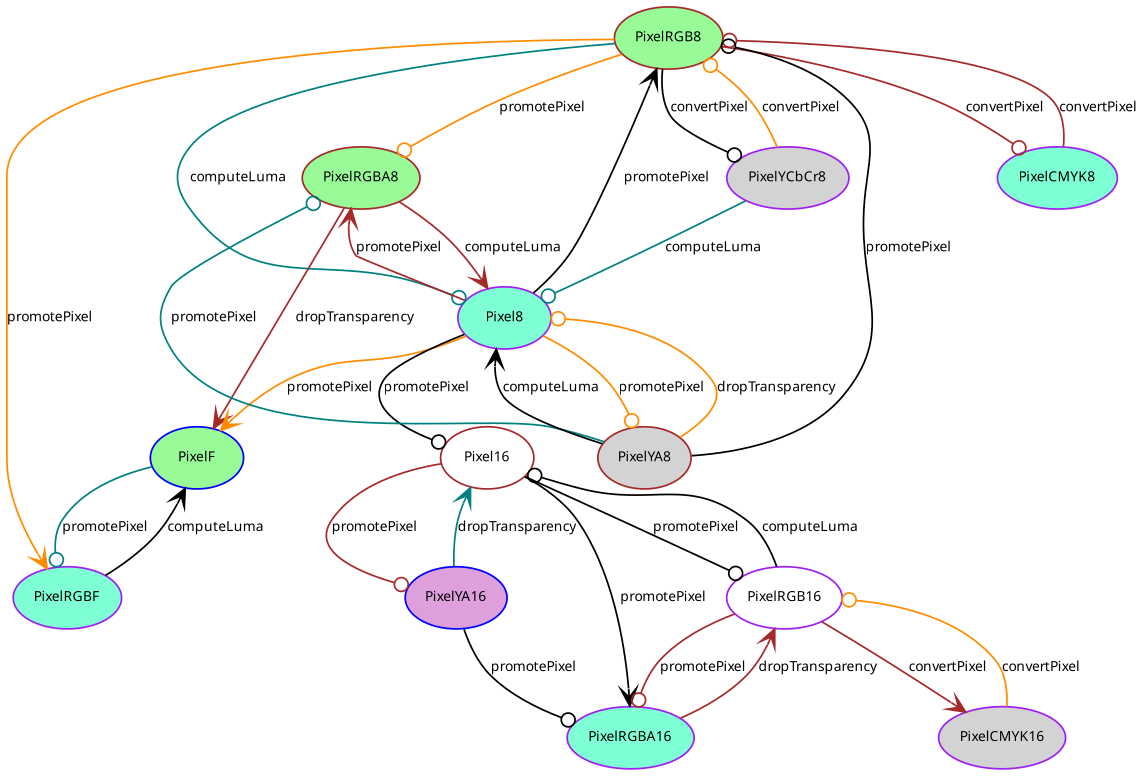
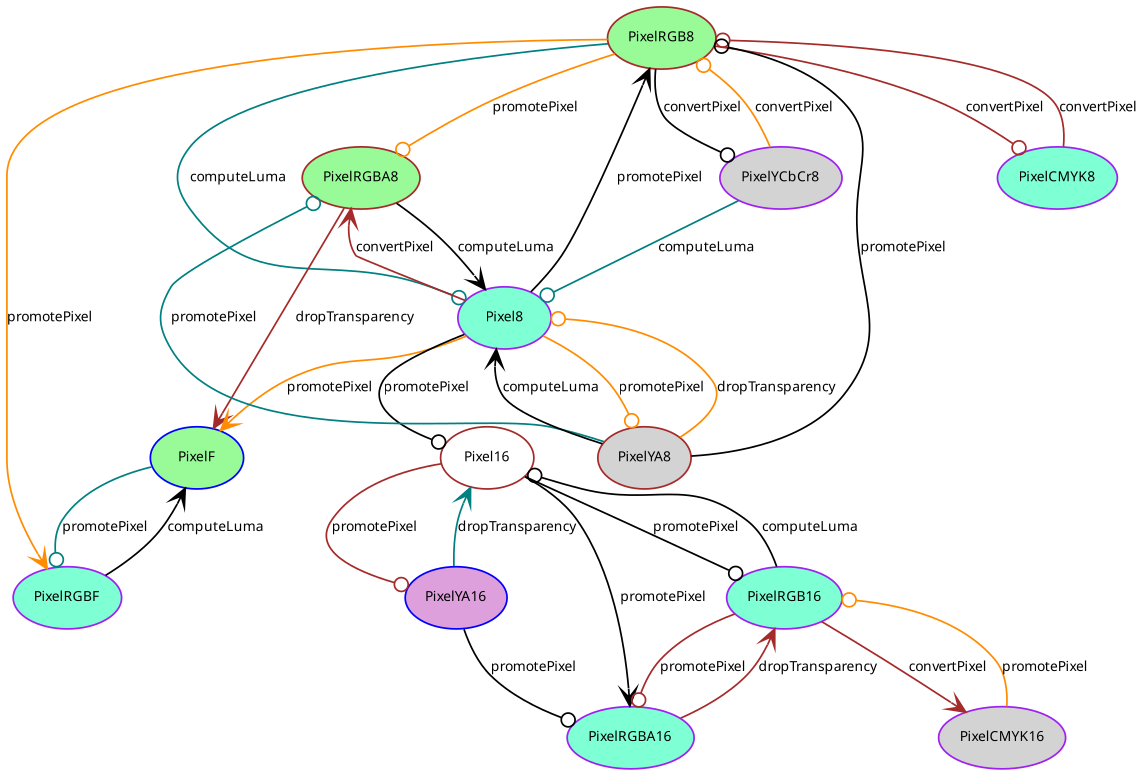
edge "PixelRGBA8" -> "Pixel8": color brown -> black
edge "Pixel8" -> "PixelRGBA8": label "promotePixel" -> "convertPixel"
node "PixelRGB16": fillcolor white -> aquamarine
edge "PixelCMYK16" -> "PixelRGB16": label "convertPixel" -> "promotePixel"
